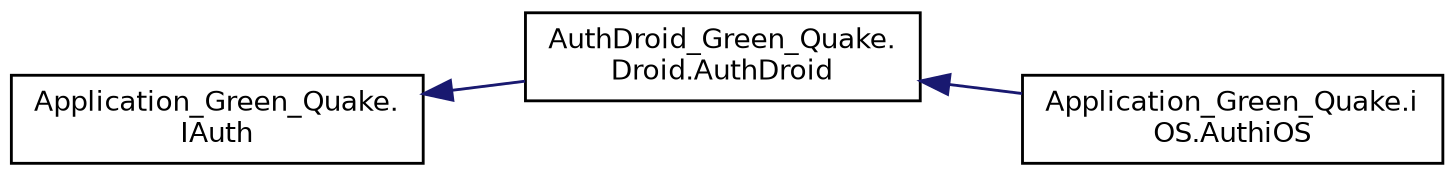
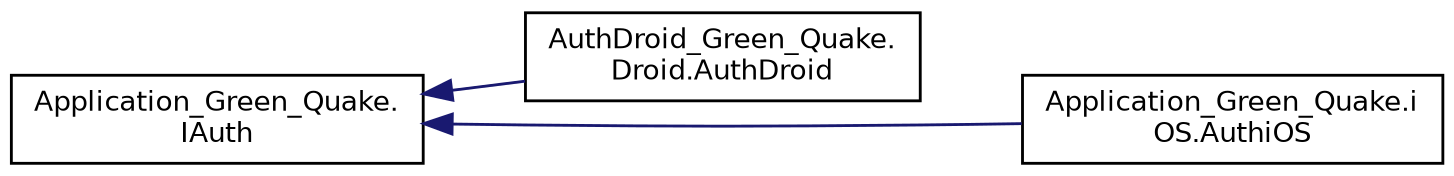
edge "Application_Green_Quake.i OS.AuthiOS" -> "AuthDroid_Green_Quake. Droid.AuthDroid": now "Application_Green_Quake.i OS.AuthiOS" -> "Application_Green_Quake. IAuth"
